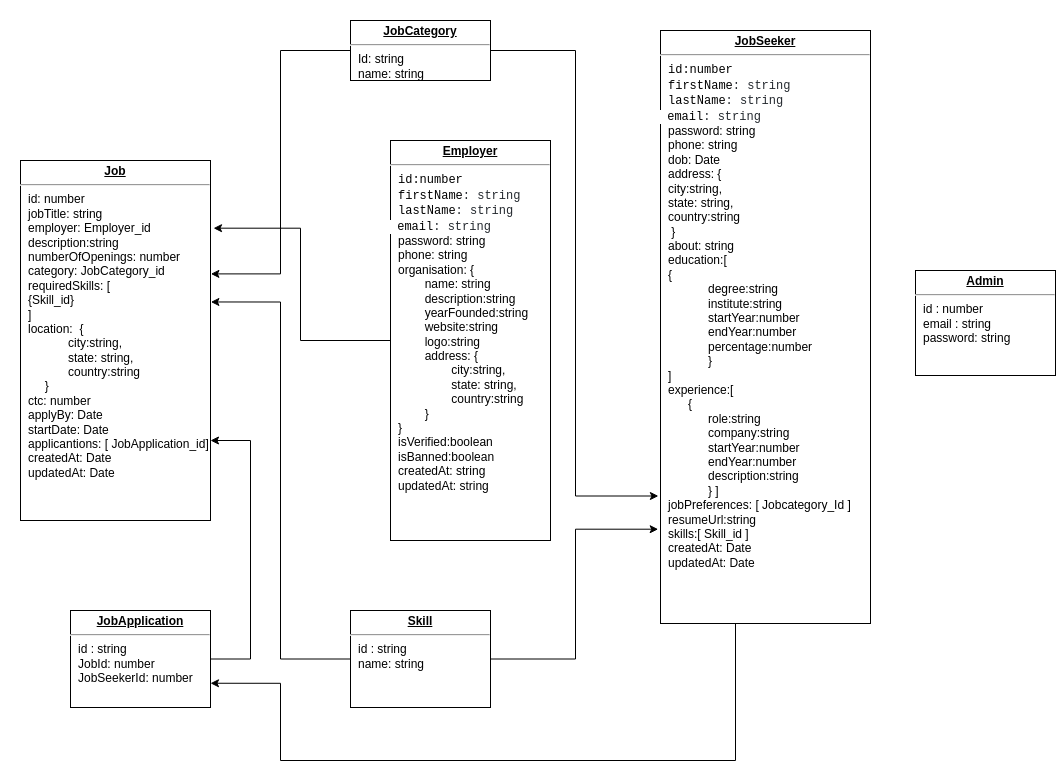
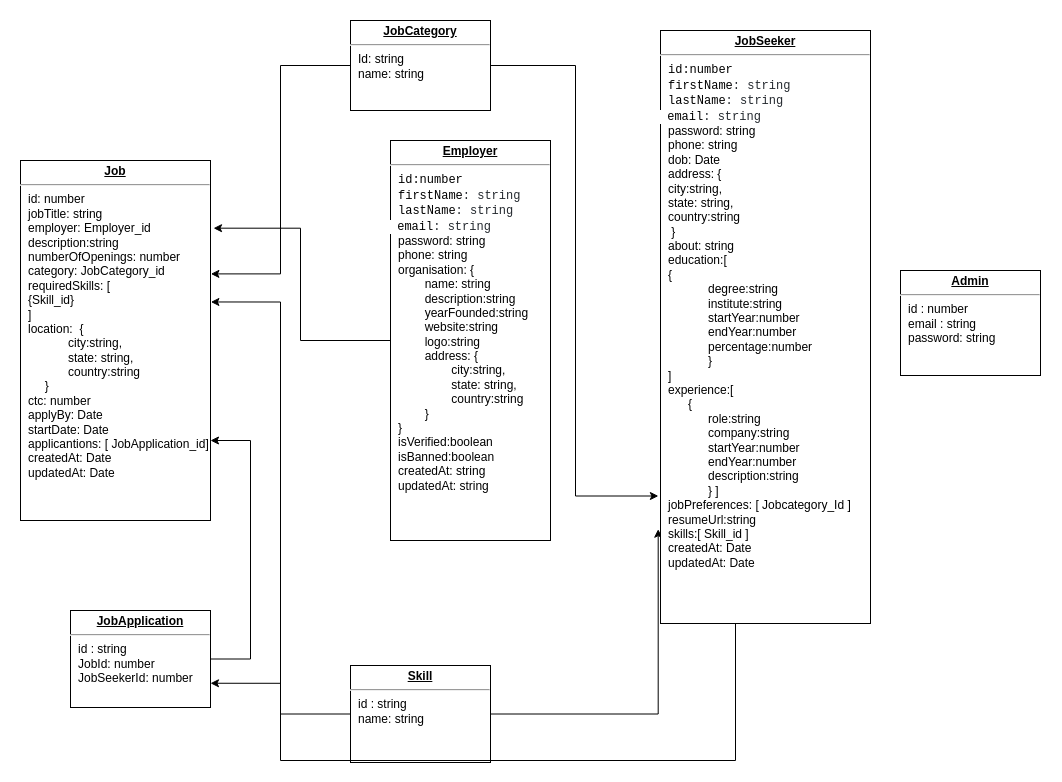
node "JobCategory Id: string name: string": size 140x60 -> 140x90
node "Admin id : number email : string password: string": moved (986, 323) -> (971, 323)
node "Skill id : string name: string": moved (421, 659) -> (421, 714)
